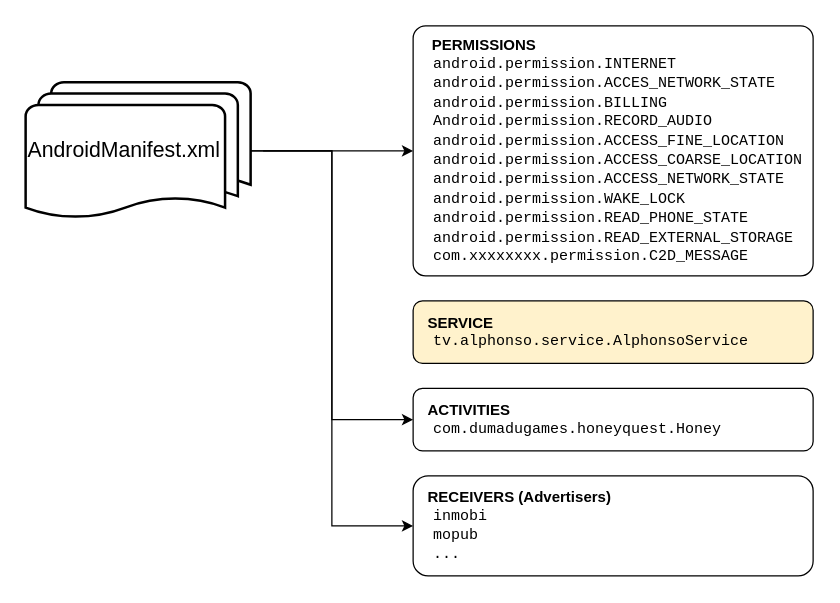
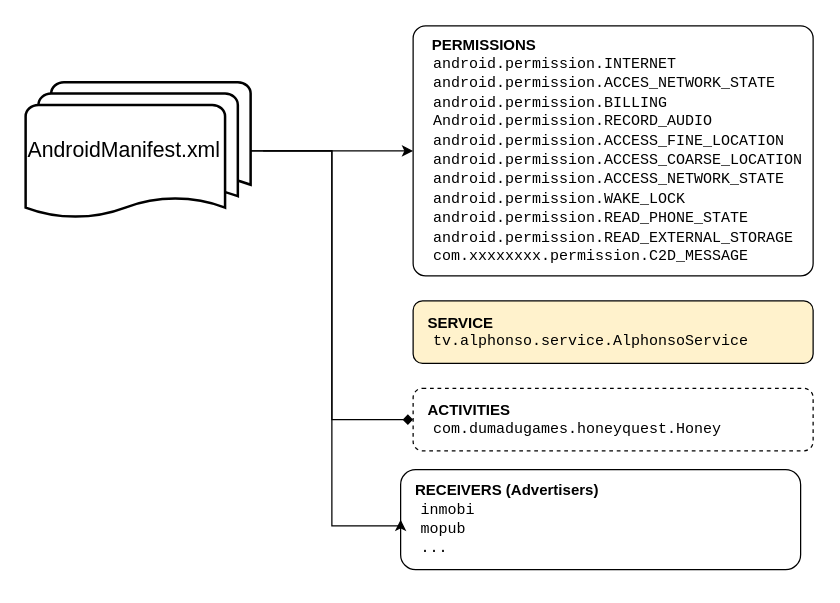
edge "AndroidManifest.xml" -> "ACTIVITIES com.dumadugames.honeyquest.Honey": arrowhead classic -> diamond
node "ACTIVITIES com.dumadugames.honeyquest.Honey": style solid -> dashed
node "RECEIVERS (Advertisers) inmobi mopub ...": moved (613, 526) -> (601, 519)
